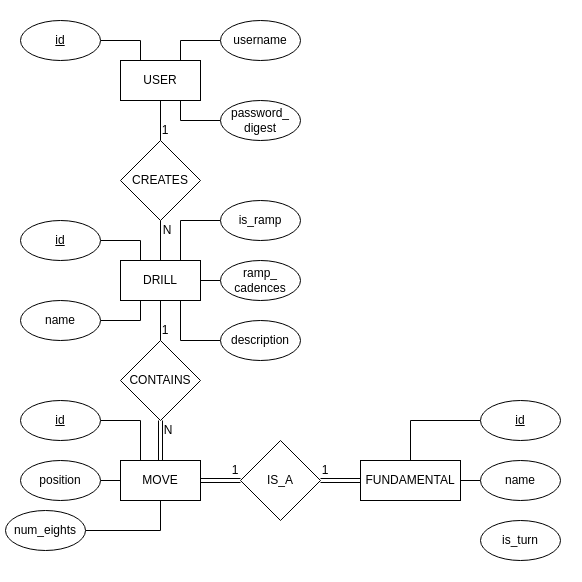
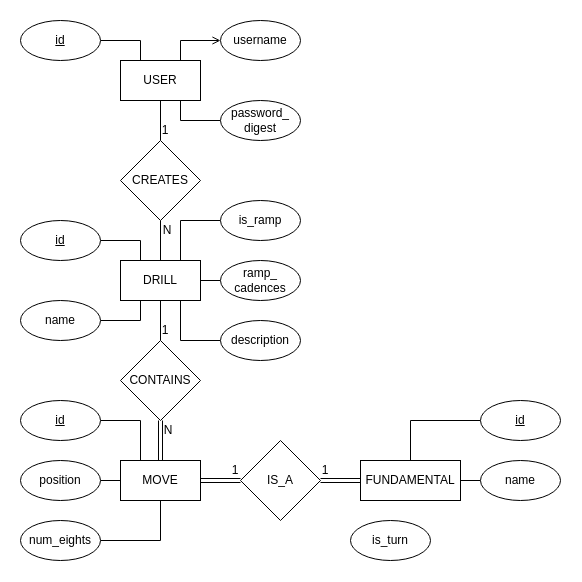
edge "username" -- "USER": arrowhead none -> open
node "num_eights": moved (46, 531) -> (61, 541)
node "is_turn": moved (521, 541) -> (391, 541)
